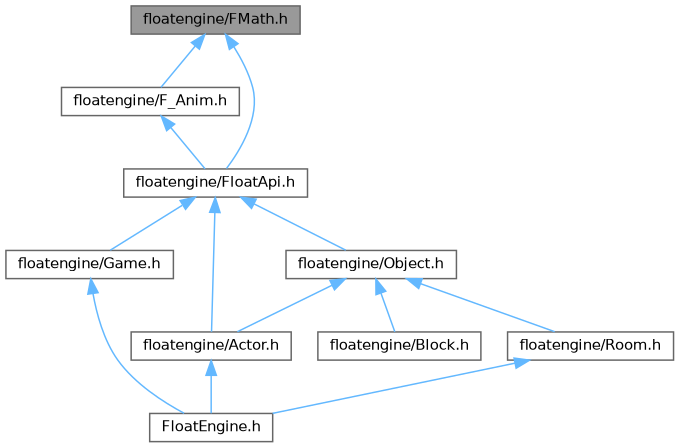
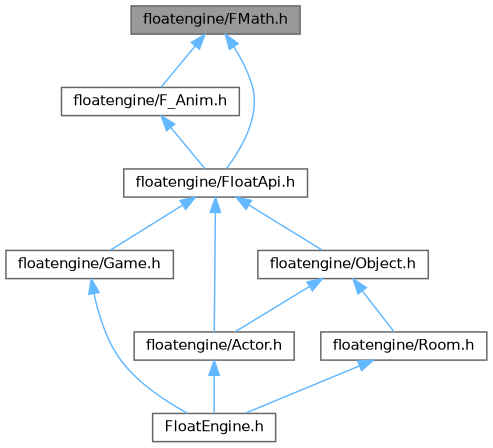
node "floatengine/Block.h": removed
